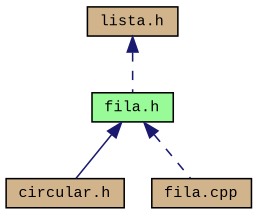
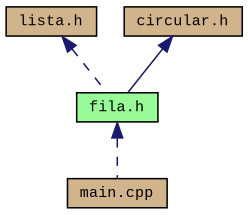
edge "circular.h" -> "fila.h": reversed
node "fila.cpp": label "fila.cpp" -> "main.cpp"
